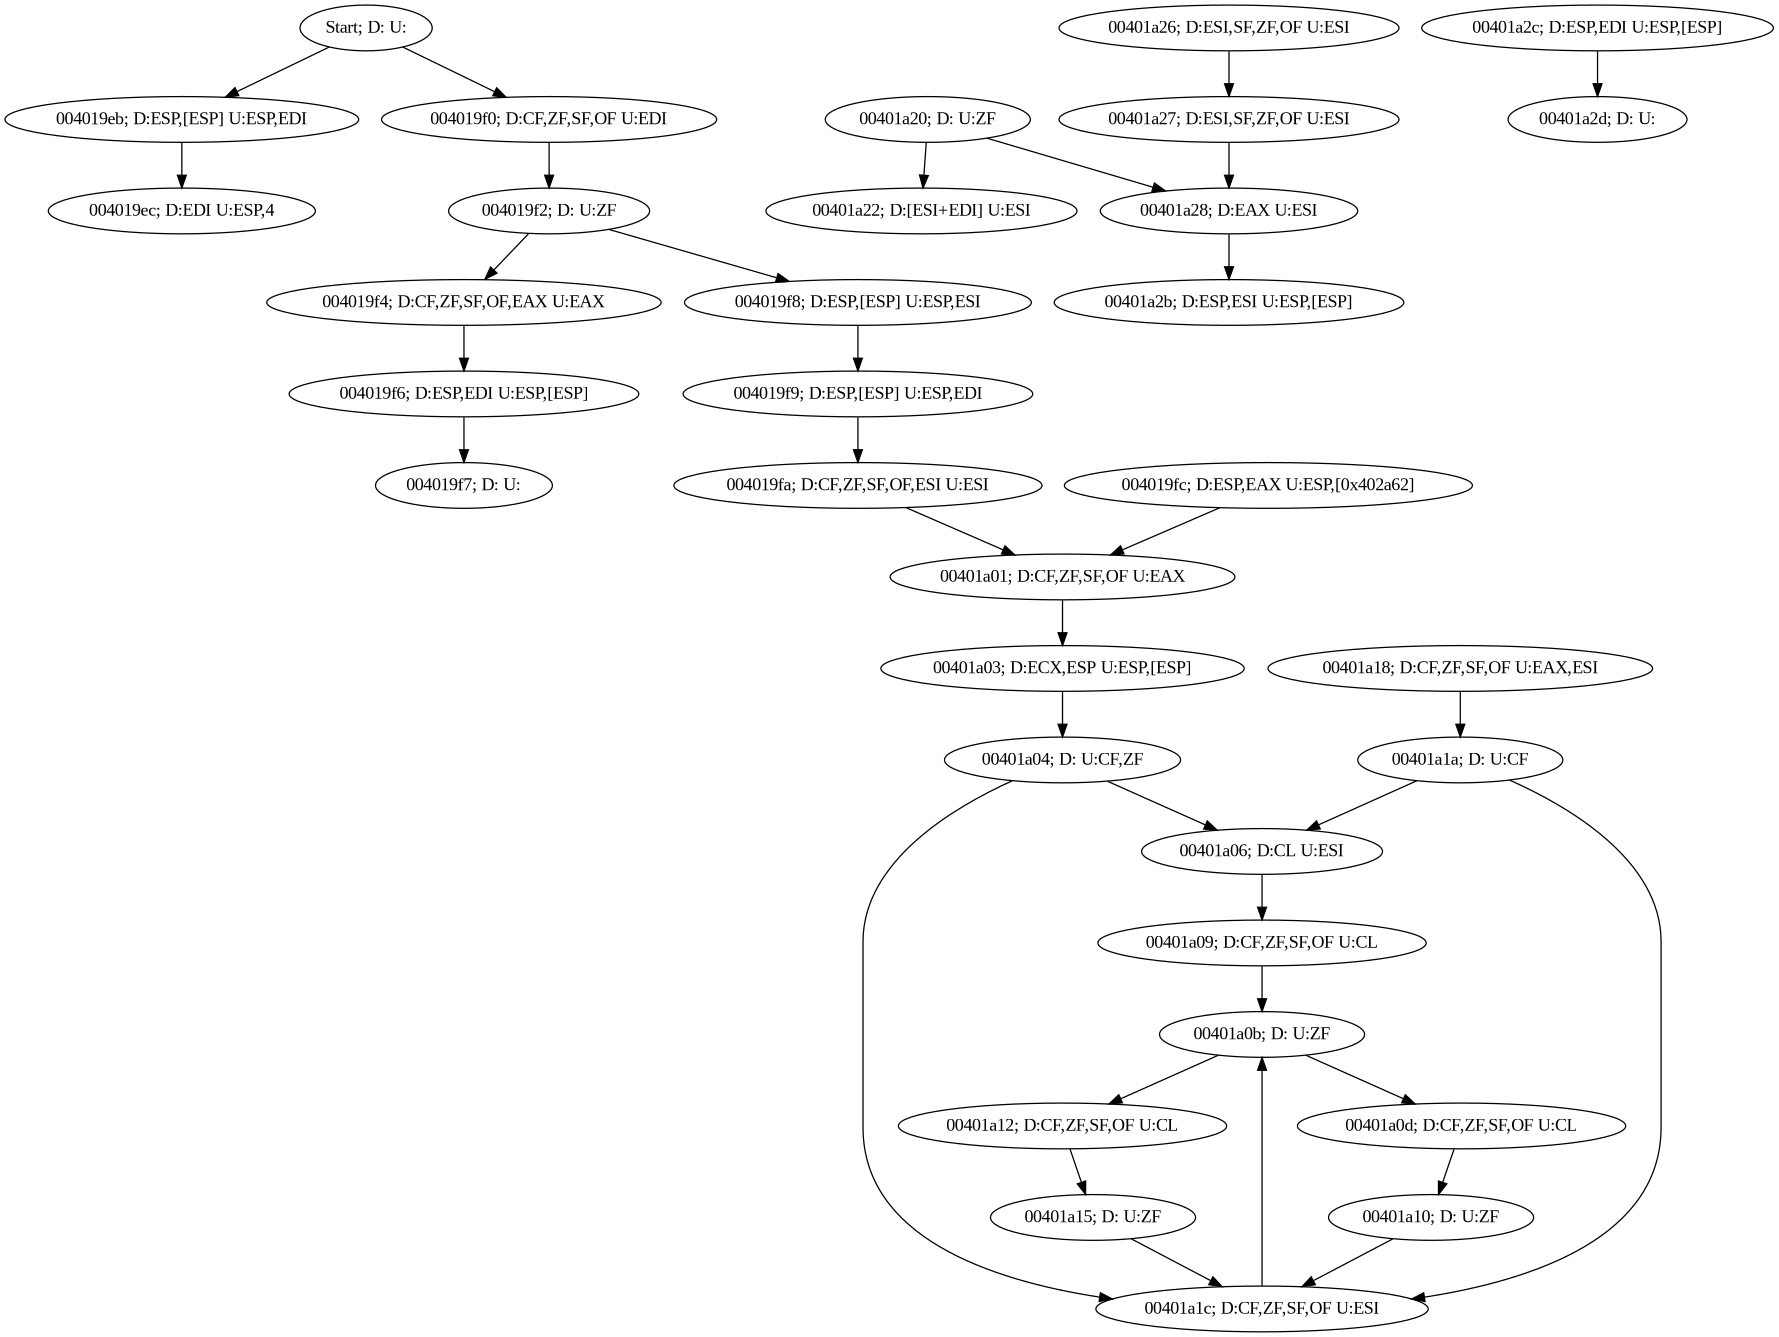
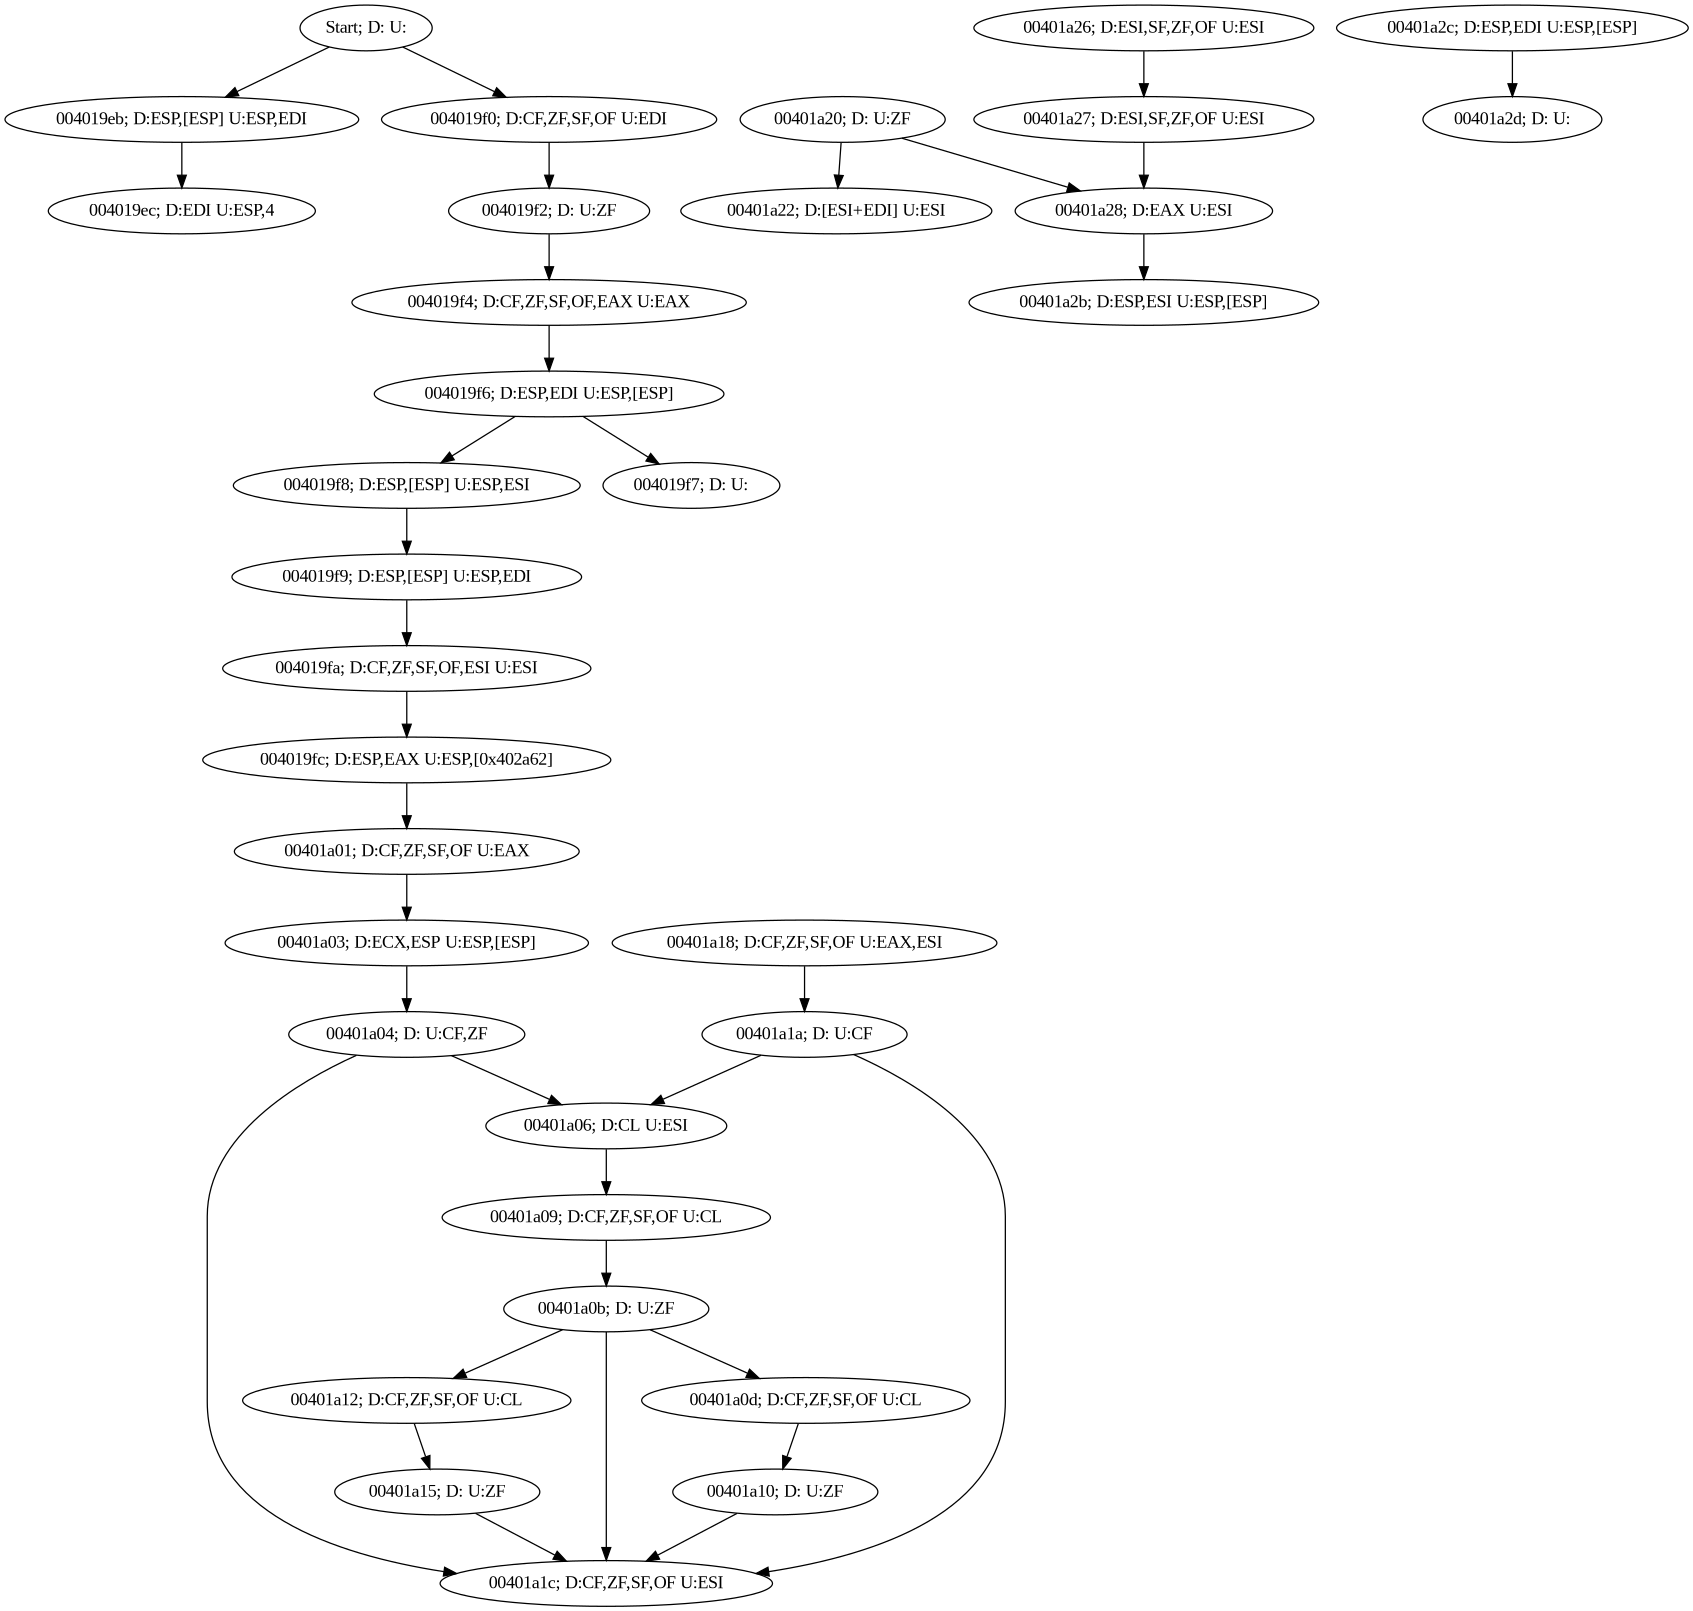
edge "004019f2; D: U:ZF" -> "004019f8; D:ESP,[ESP] U:ESP,ESI": now "004019f6; D:ESP,EDI U:ESP,[ESP]" -> "004019f8; D:ESP,[ESP] U:ESP,ESI"
edge "004019fa; D:CF,ZF,SF,OF,ESI U:ESI" -> "00401a01; D:CF,ZF,SF,OF U:EAX": now "004019fa; D:CF,ZF,SF,OF,ESI U:ESI" -> "004019fc; D:ESP,EAX U:ESP,[0x402a62]"
edge "00401a1c; D:CF,ZF,SF,OF U:ESI" -> "00401a0b; D: U:ZF": reversed
